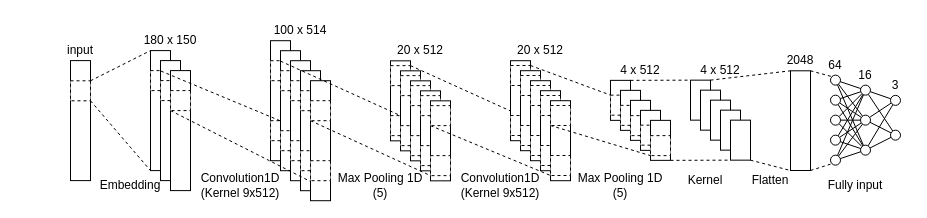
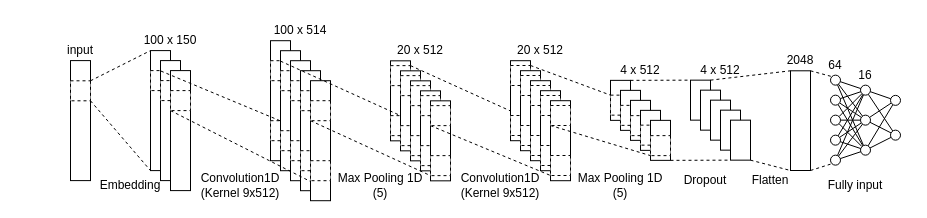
node "180 x 150": label "180 x 150" -> "100 x 150"
node "3": removed
node "Kernel": label "Kernel" -> "Dropout"
